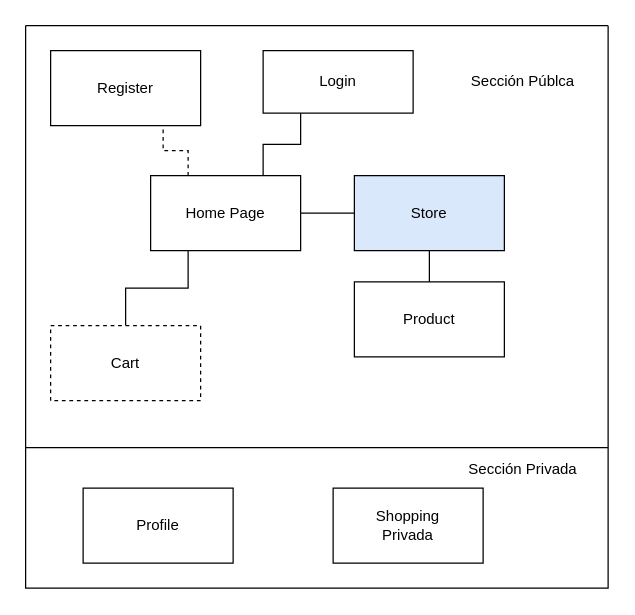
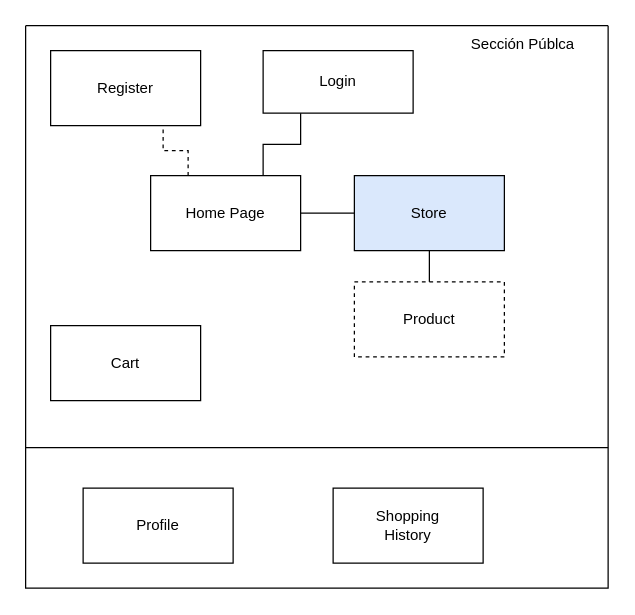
node "Sección Públca": moved (523, 82) -> (523, 44)
edge "Home Page" -- "Cart": removed
node "Product": style solid -> dashed
node "Cart": style dashed -> solid
node "Sección Privada": removed
node "Shopping Privada": label "Shopping Privada" -> "Shopping History"
